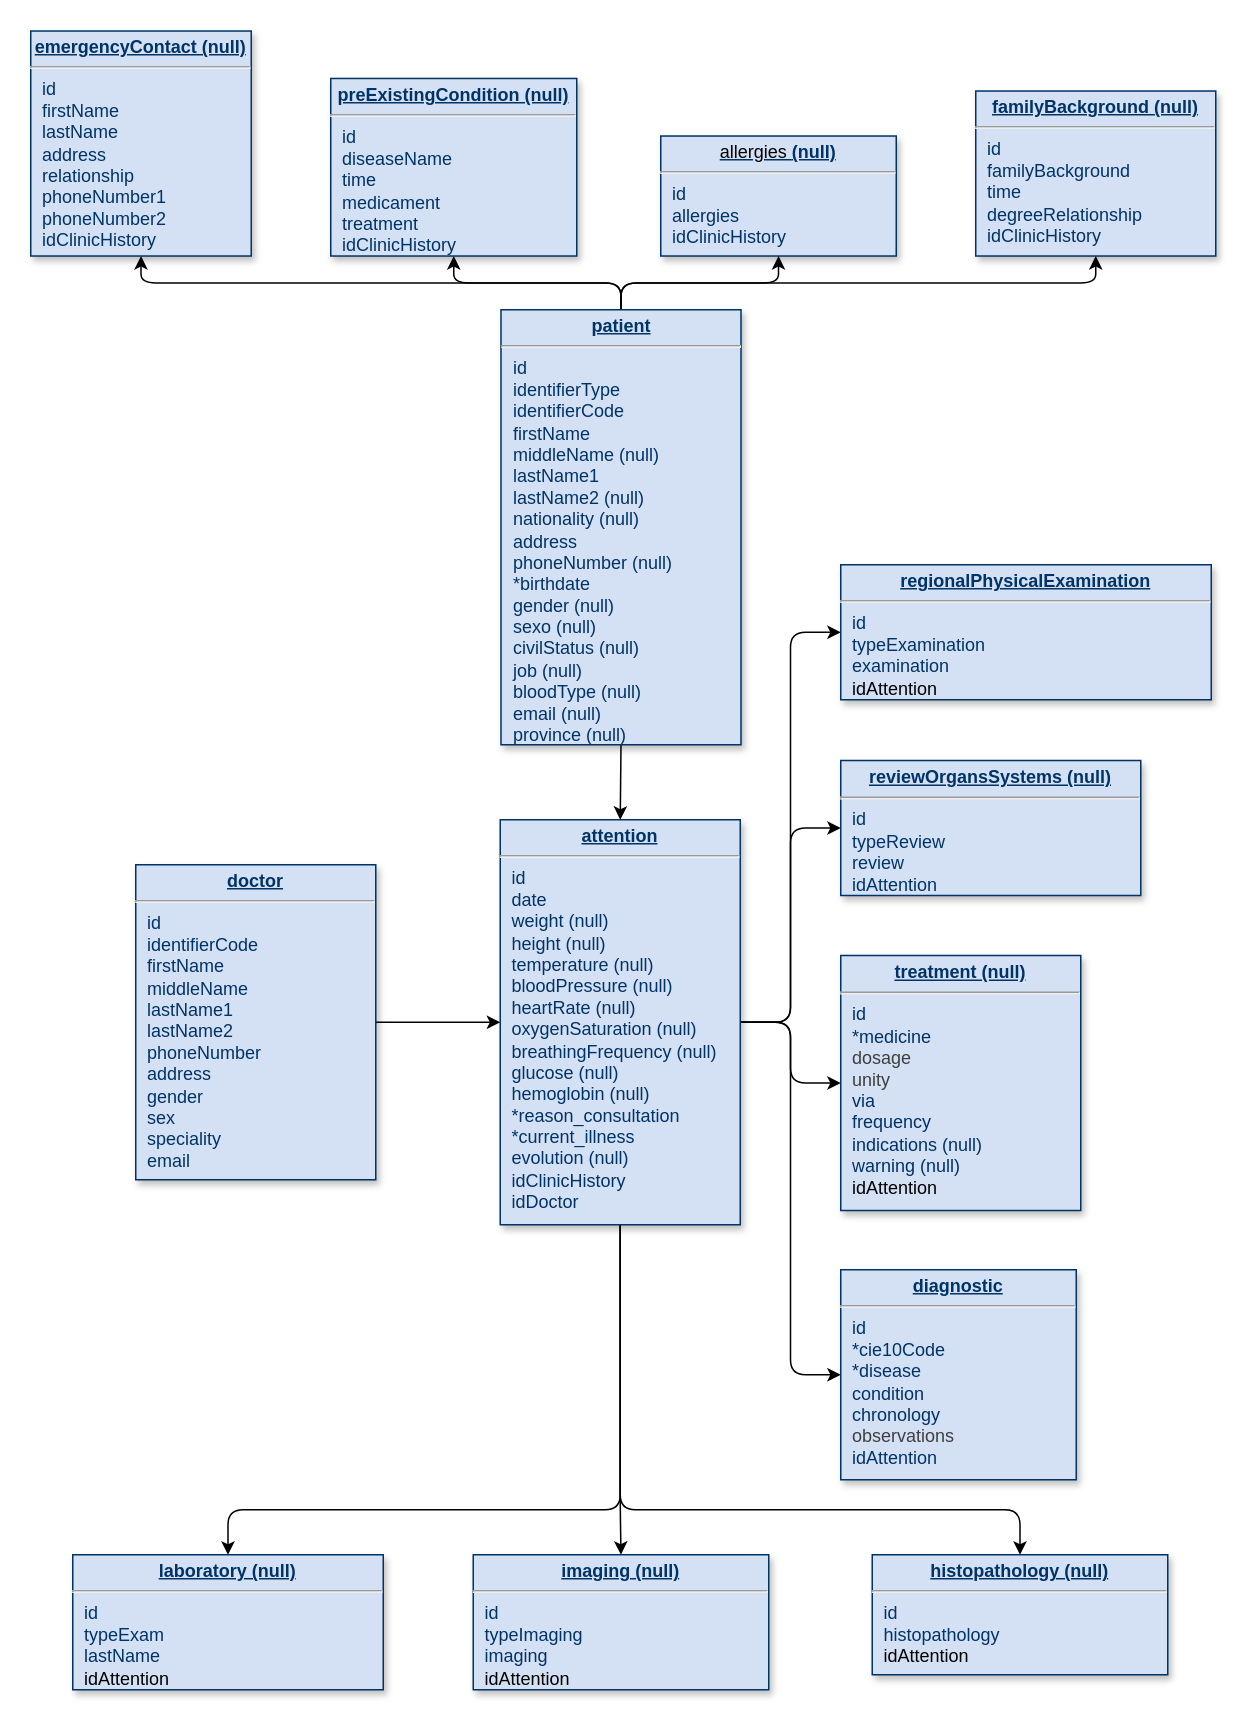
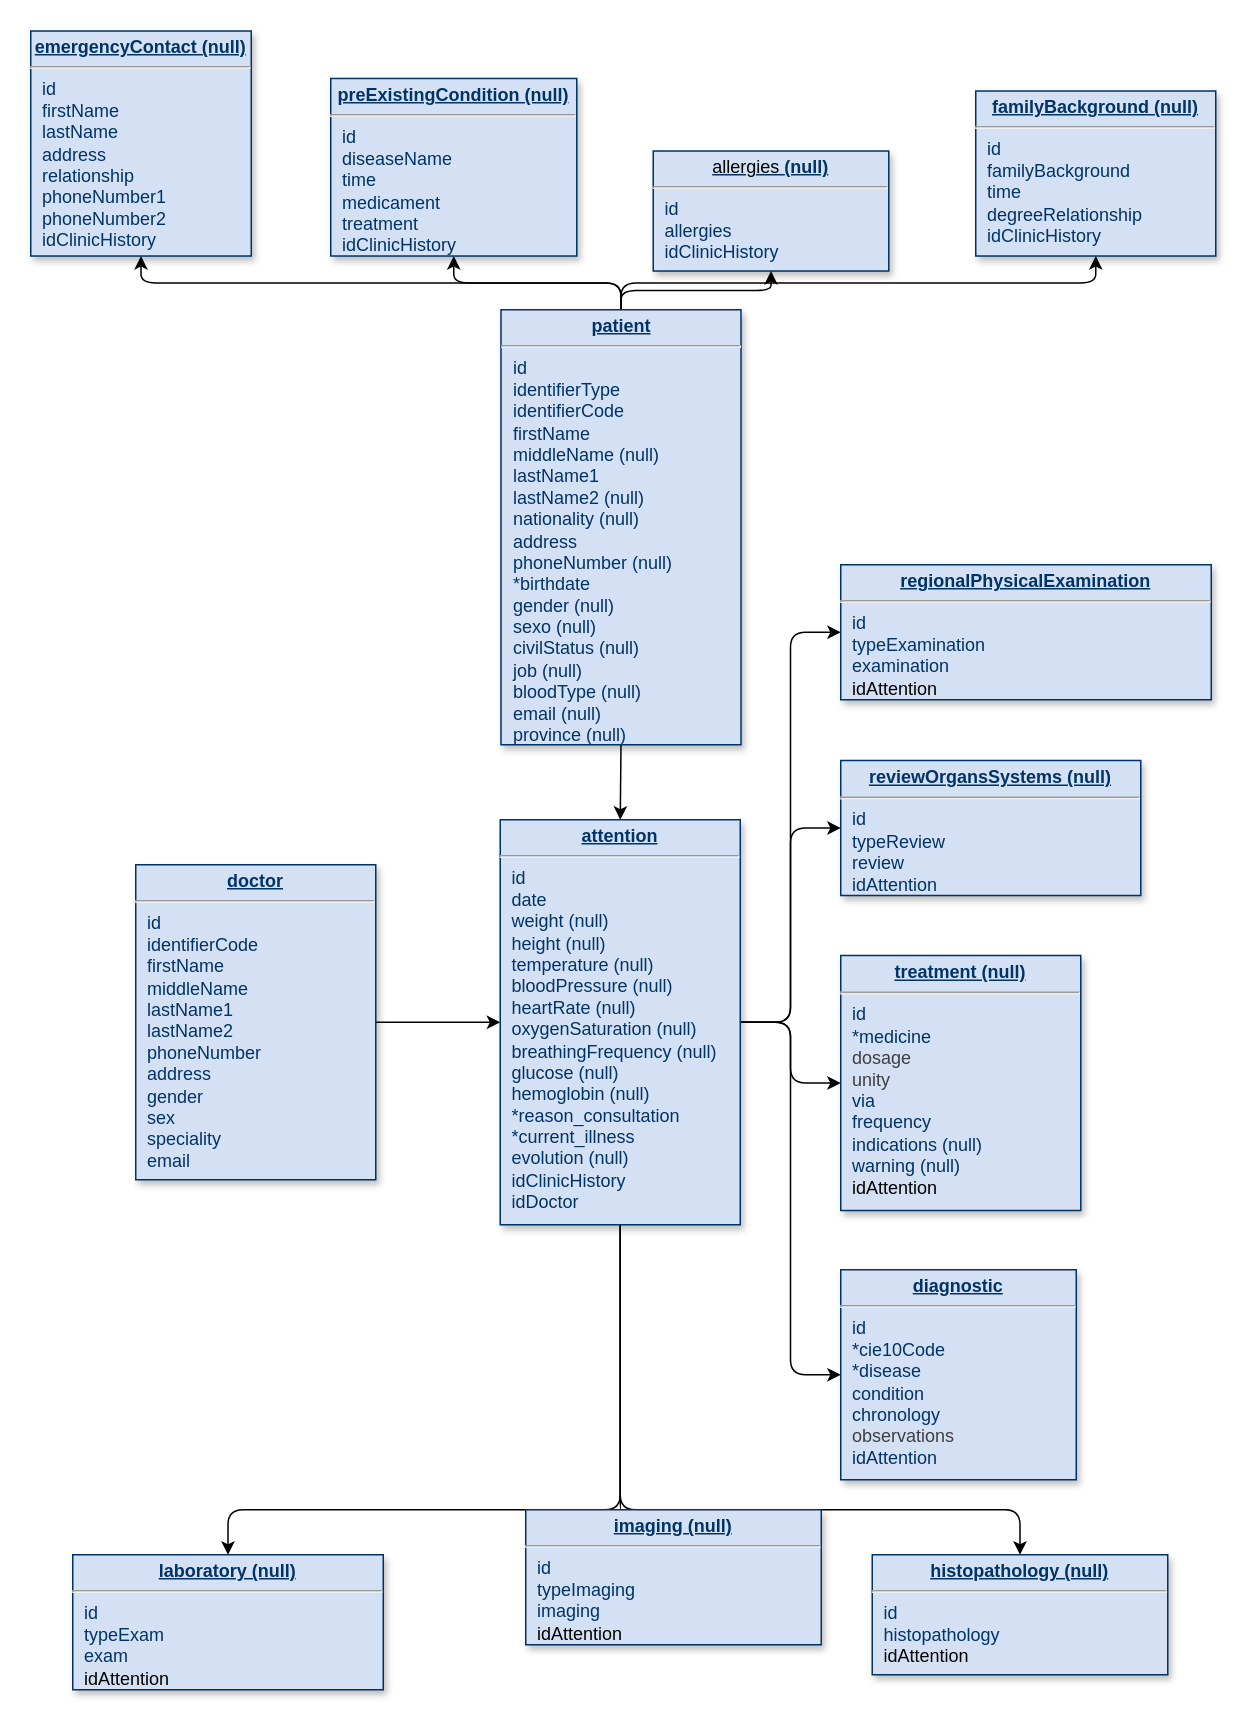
node "allergies (null) id allergies idClinicHistory": moved (779, 196) -> (771, 211)
node "laboratory (null) id typeExam lastName idAttention": label "laboratory (null) id typeExam lastName idAttention" -> "laboratory (null) id typeExam exam idAttention"
node "imaging (null) id typeImaging imaging idAttention": moved (621, 1622) -> (674, 1577)
